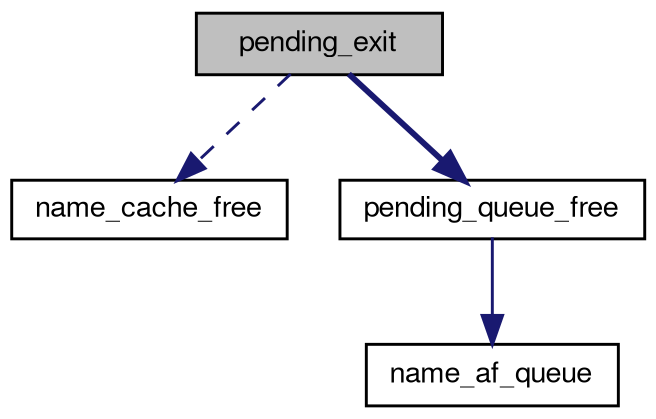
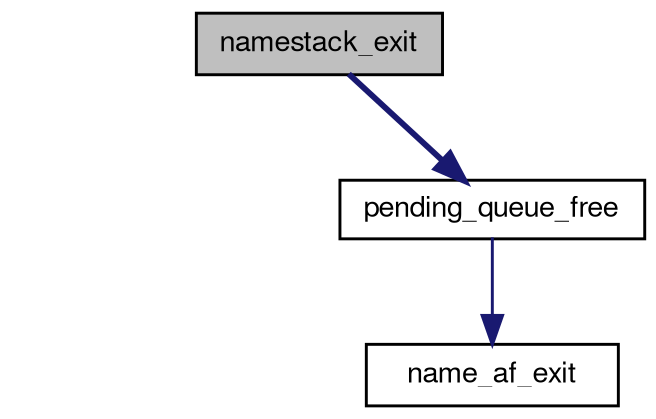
node "pending_exit": label "pending_exit" -> "namestack_exit"
node "name_cache_free": removed
node "name_af_queue": label "name_af_queue" -> "name_af_exit"
